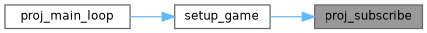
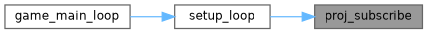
node "proj_main_loop": label "proj_main_loop" -> "game_main_loop"
node "setup_game": label "setup_game" -> "setup_loop"
